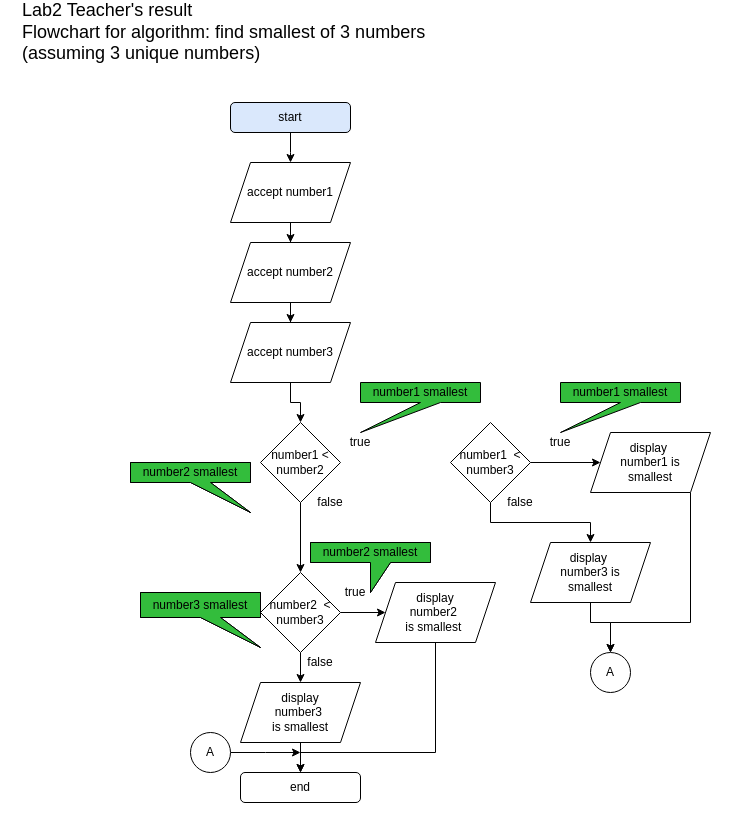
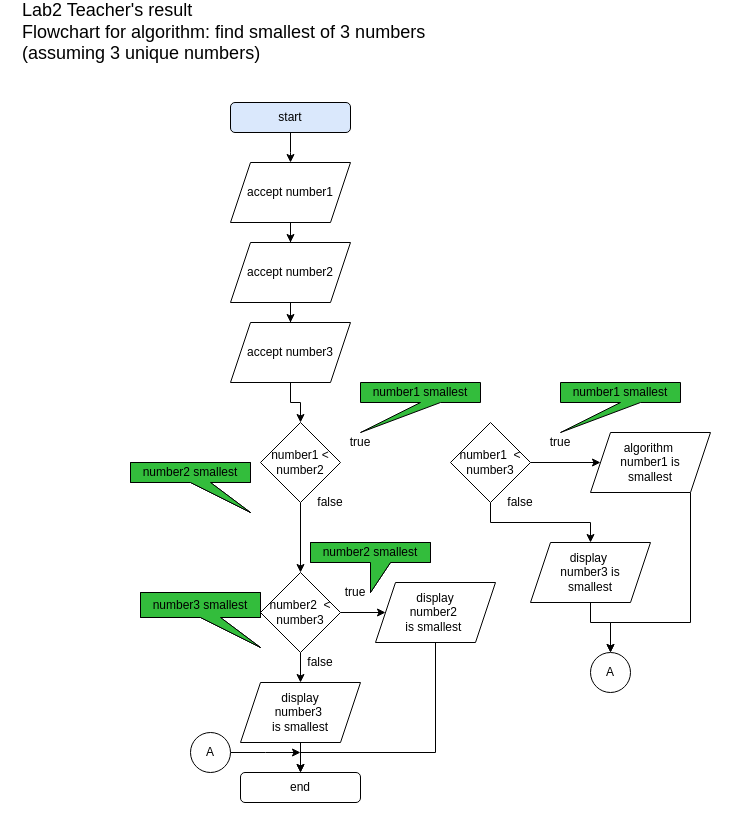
node "display number1 is smallest": label "display number1 is smallest" -> "algorithm number1 is smallest"
